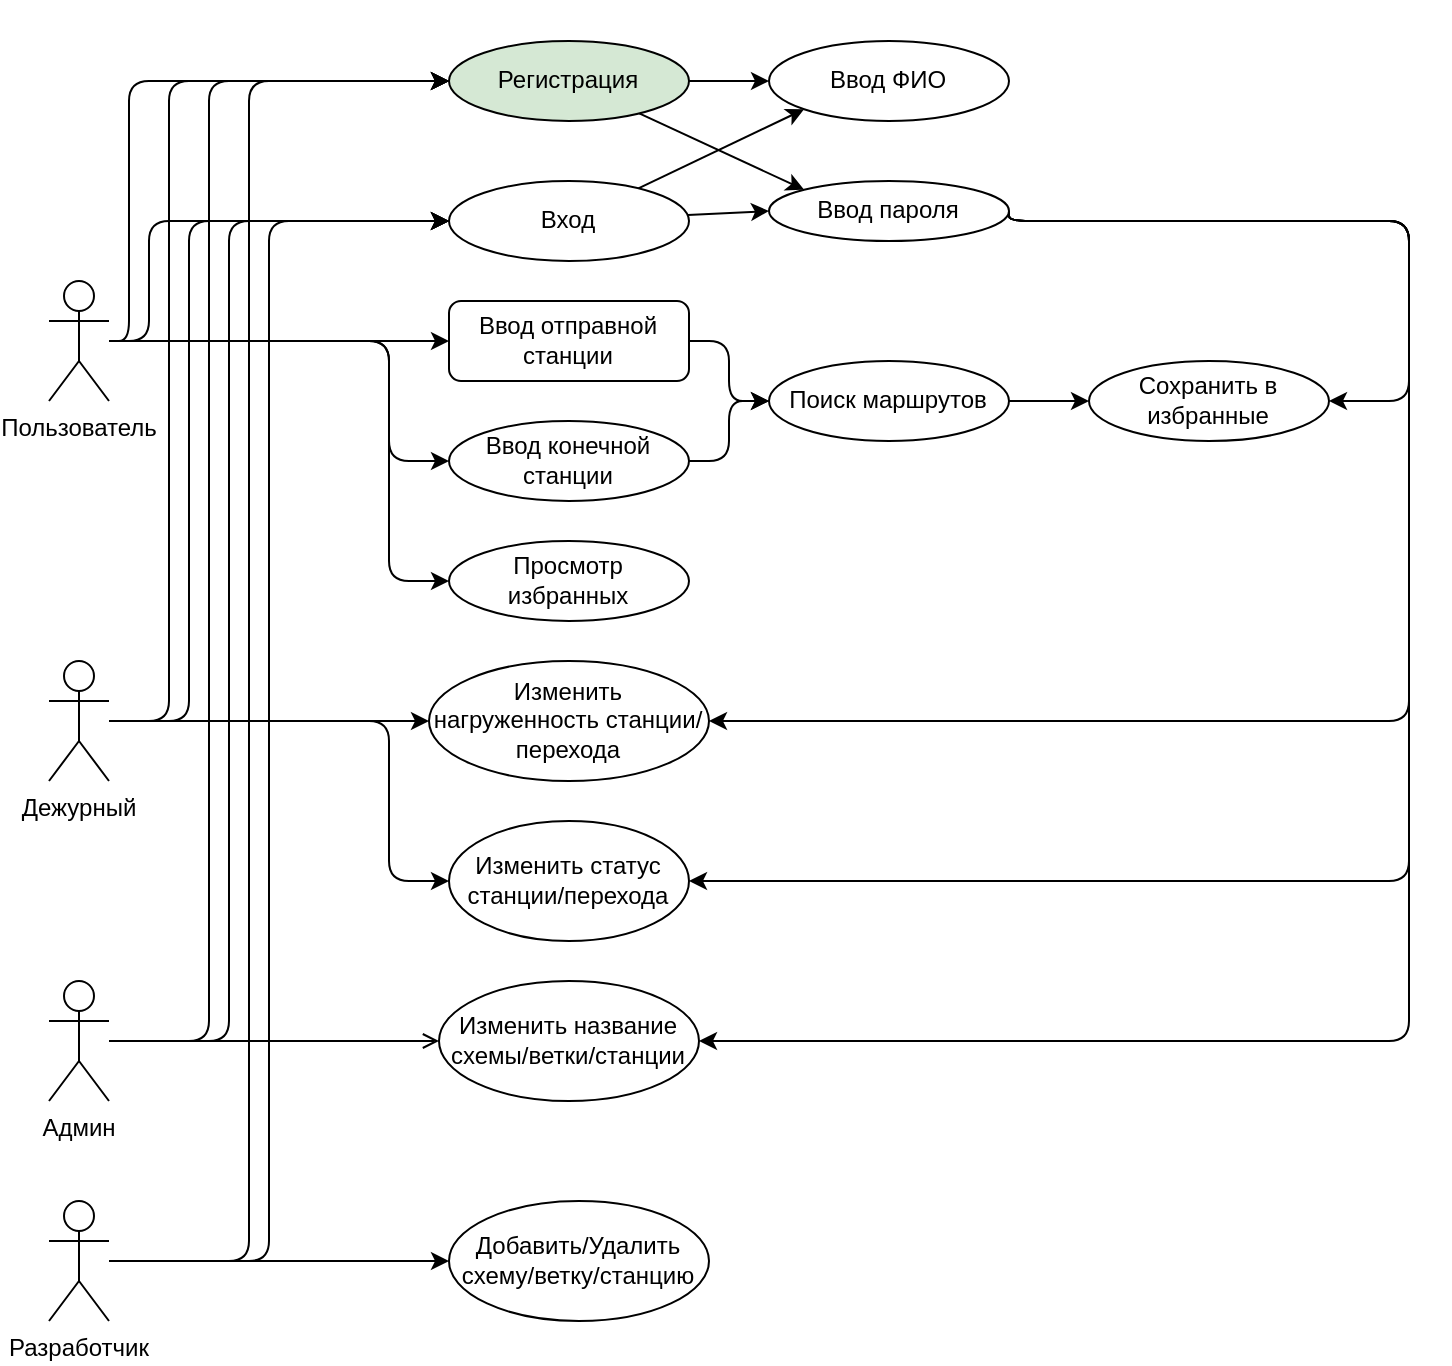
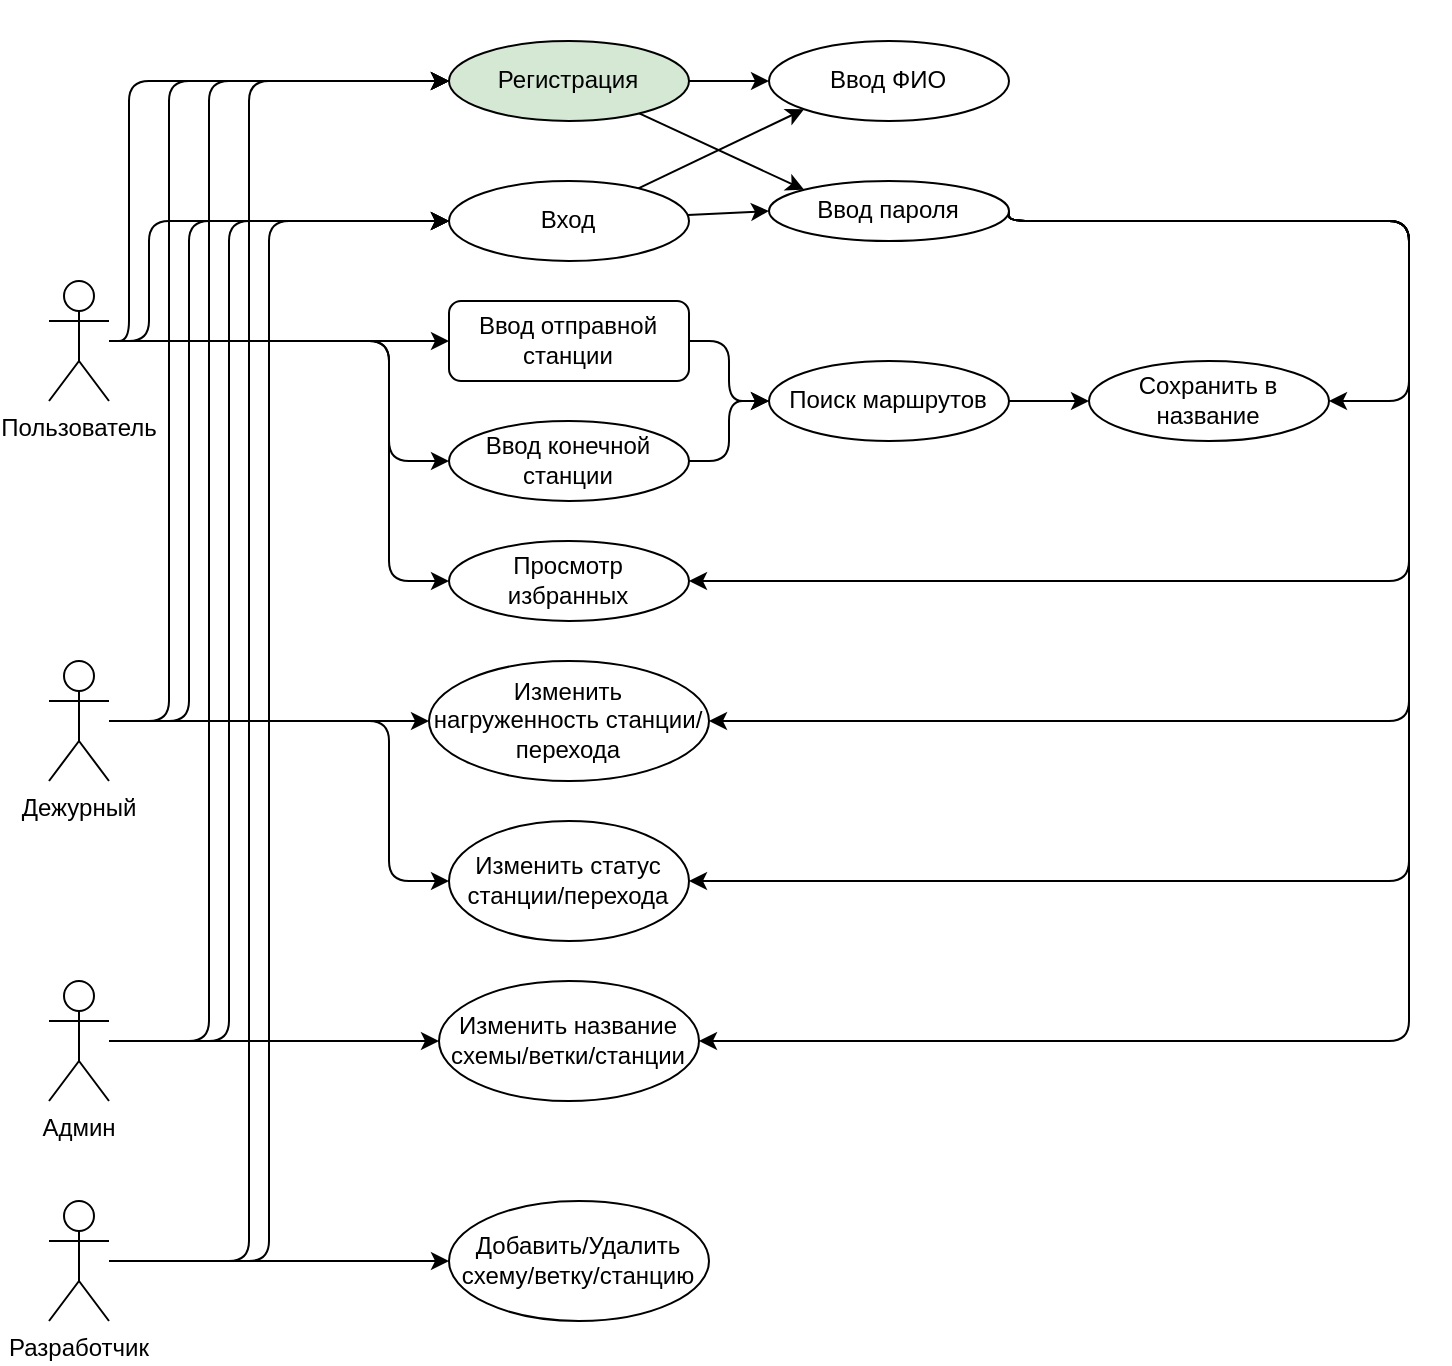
node "Сохранить в избранные": label "Сохранить в избранные" -> "Сохранить в название"
edge "Ввод пароля" -> "Просмотр избранных": added
edge "Админ" -> "Изменить название схемы/ветки/станции": arrowhead open -> classic
